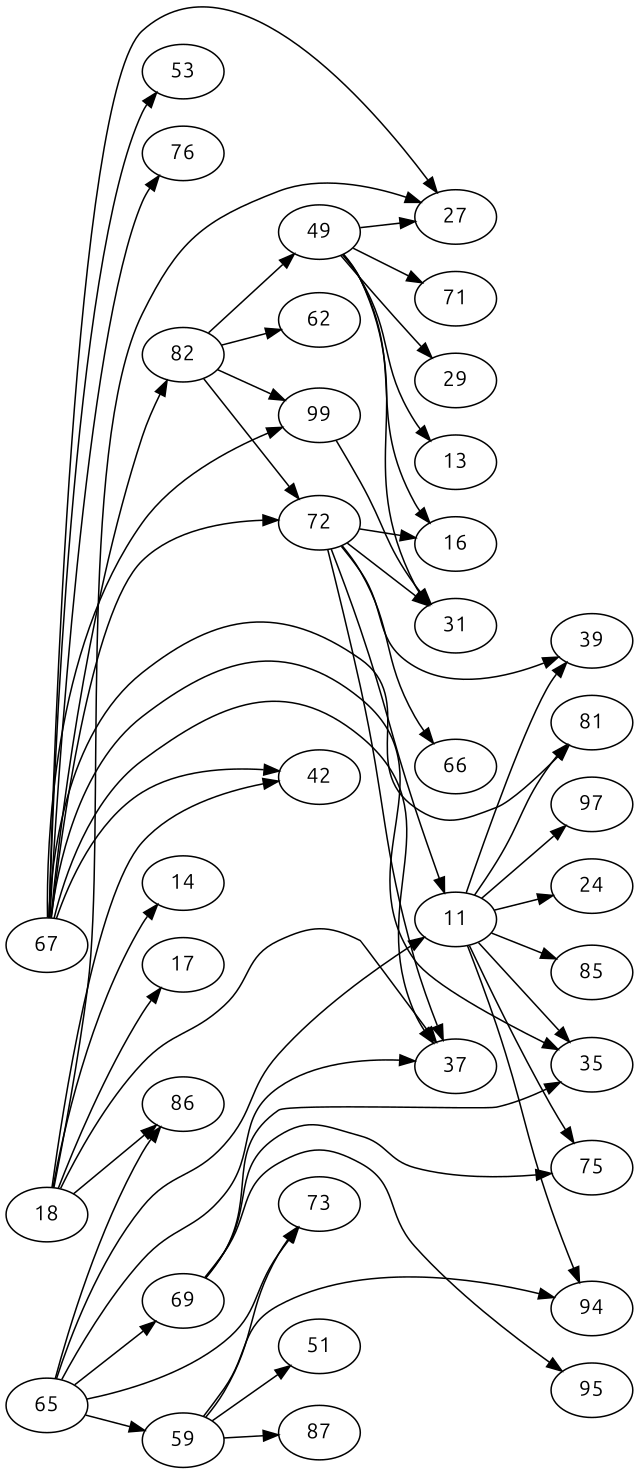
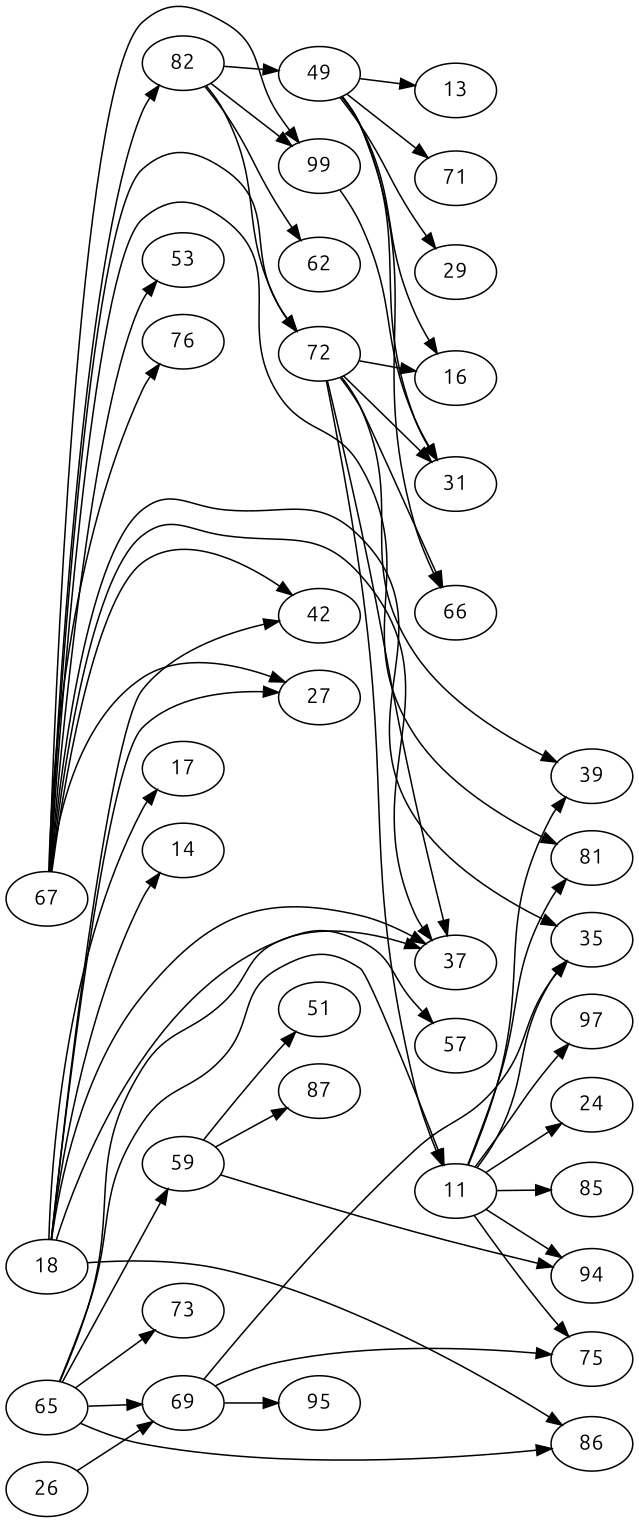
edge "49" -> "27": now "49" -> "66"
node "57": added
edge "59" -> "73": removed
node "26": added
